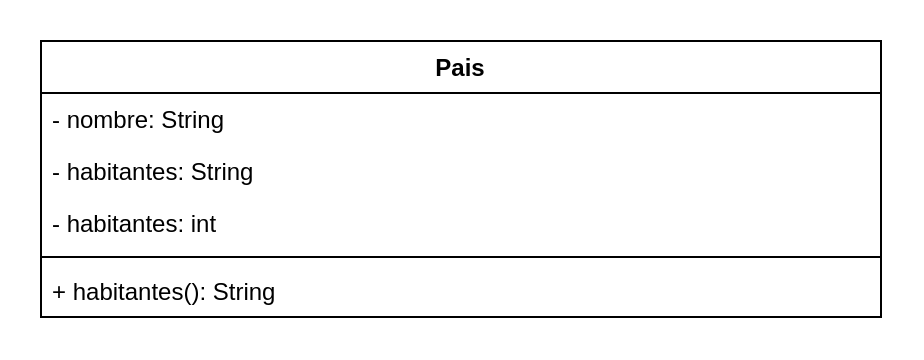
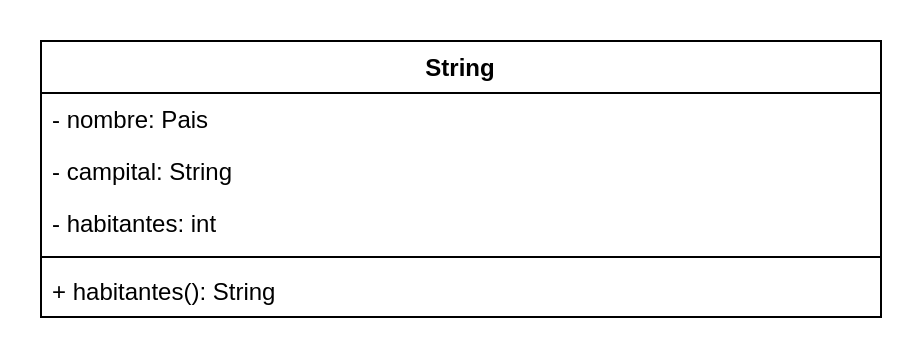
node "Pais": label "Pais" -> "String"
node "- nombre: String": label "- nombre: String" -> "- nombre: Pais"
node "- habitantes: String": label "- habitantes: String" -> "- campital: String"
